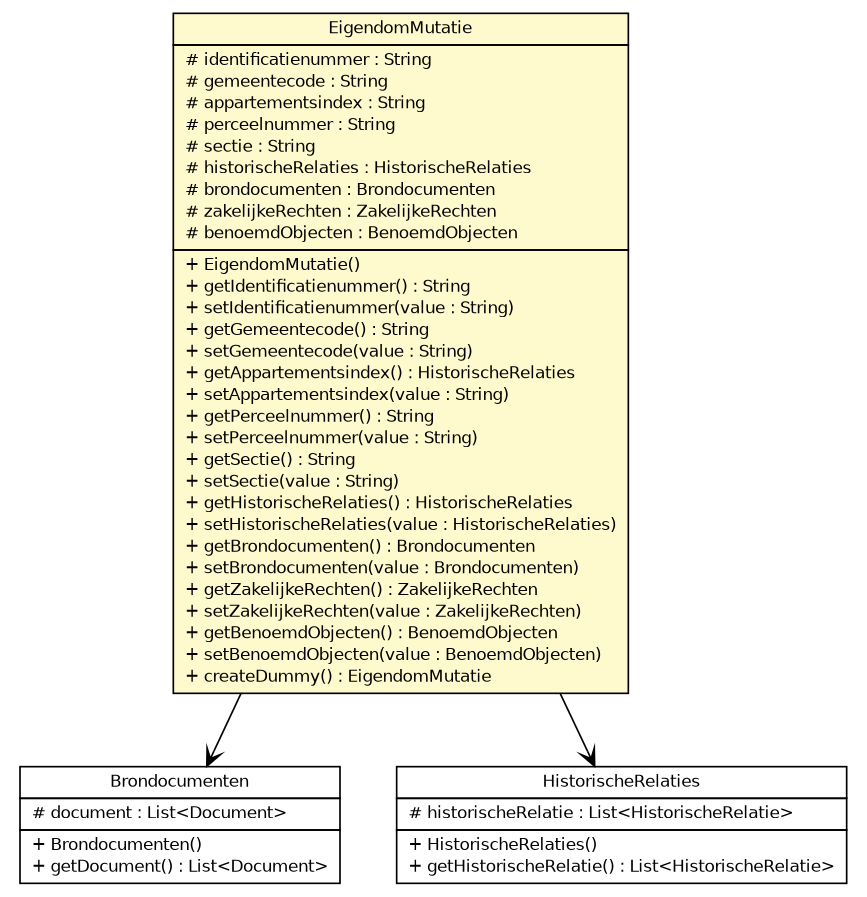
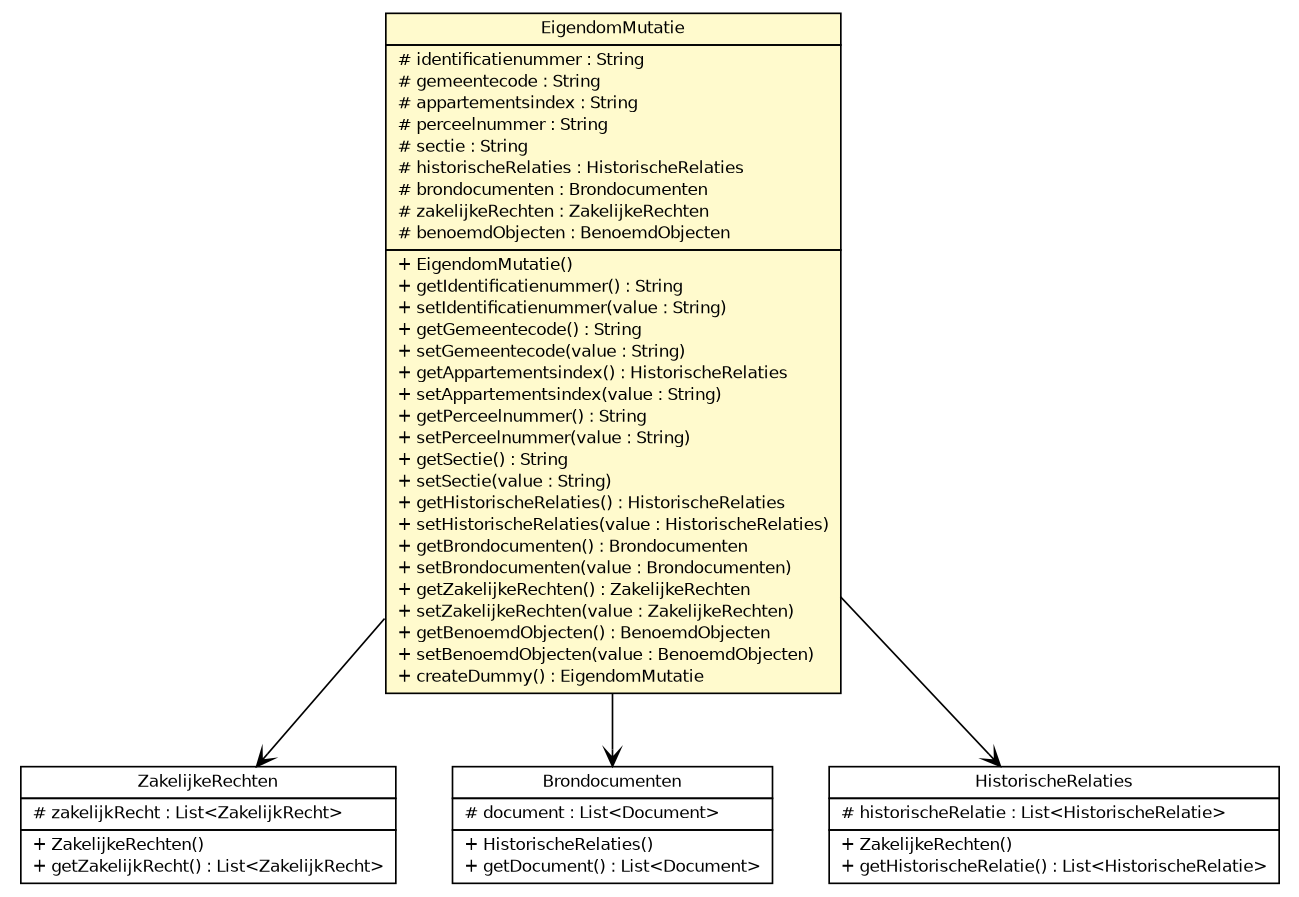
node "ZakelijkeRechten": added
node "Brondocumenten": text "+ Brondocumenten()" -> "+ HistorischeRelaties()"
node "HistorischeRelaties": text "+ HistorischeRelaties()" -> "+ ZakelijkeRechten()"
